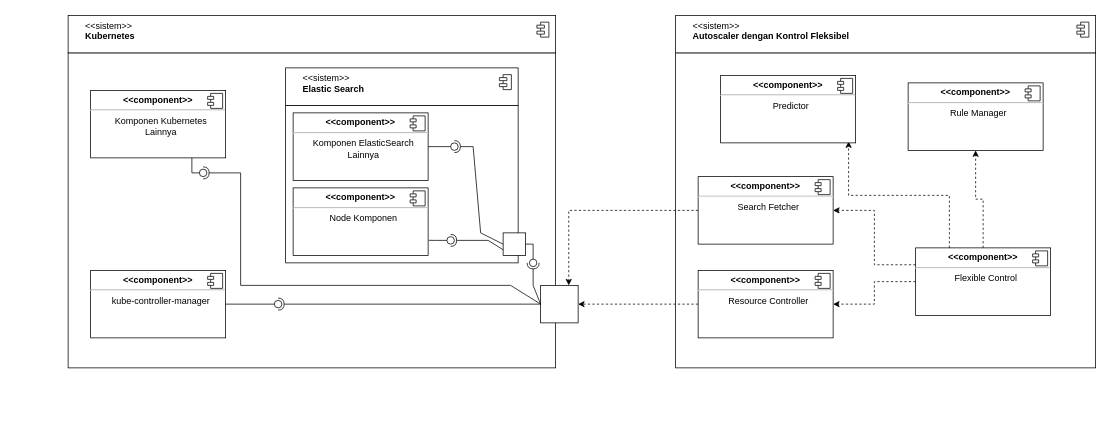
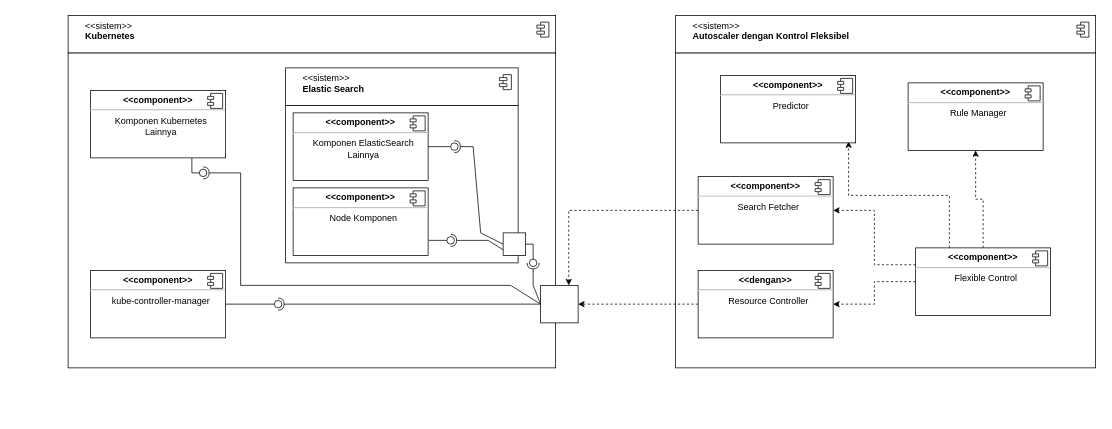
node "<<component>> Resource Controller": label "<<component>> Resource Controller" -> "<<dengan>> Resource Controller"
